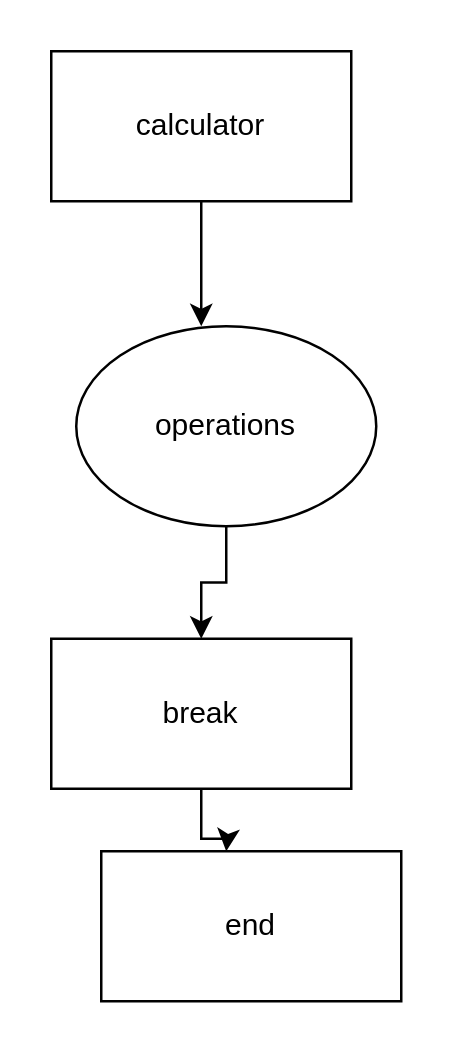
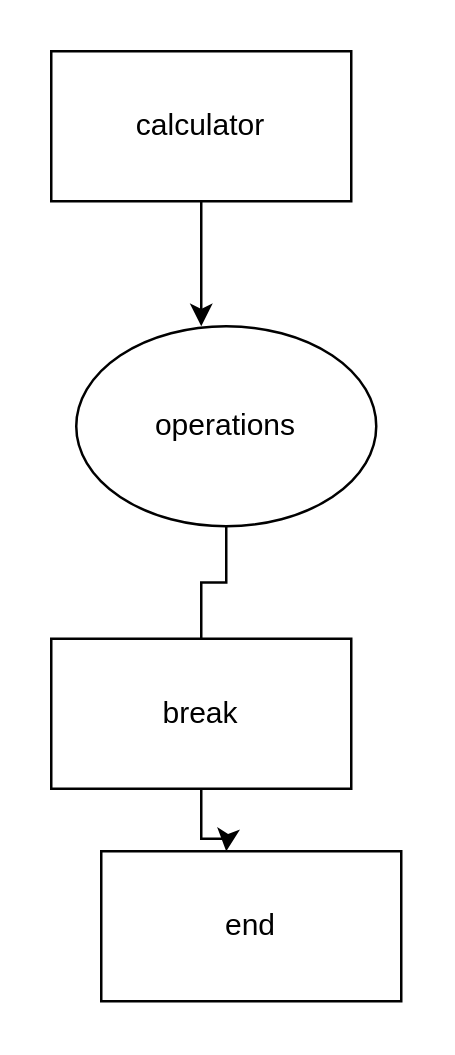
edge "operations" -> "break": arrowhead classic -> none
